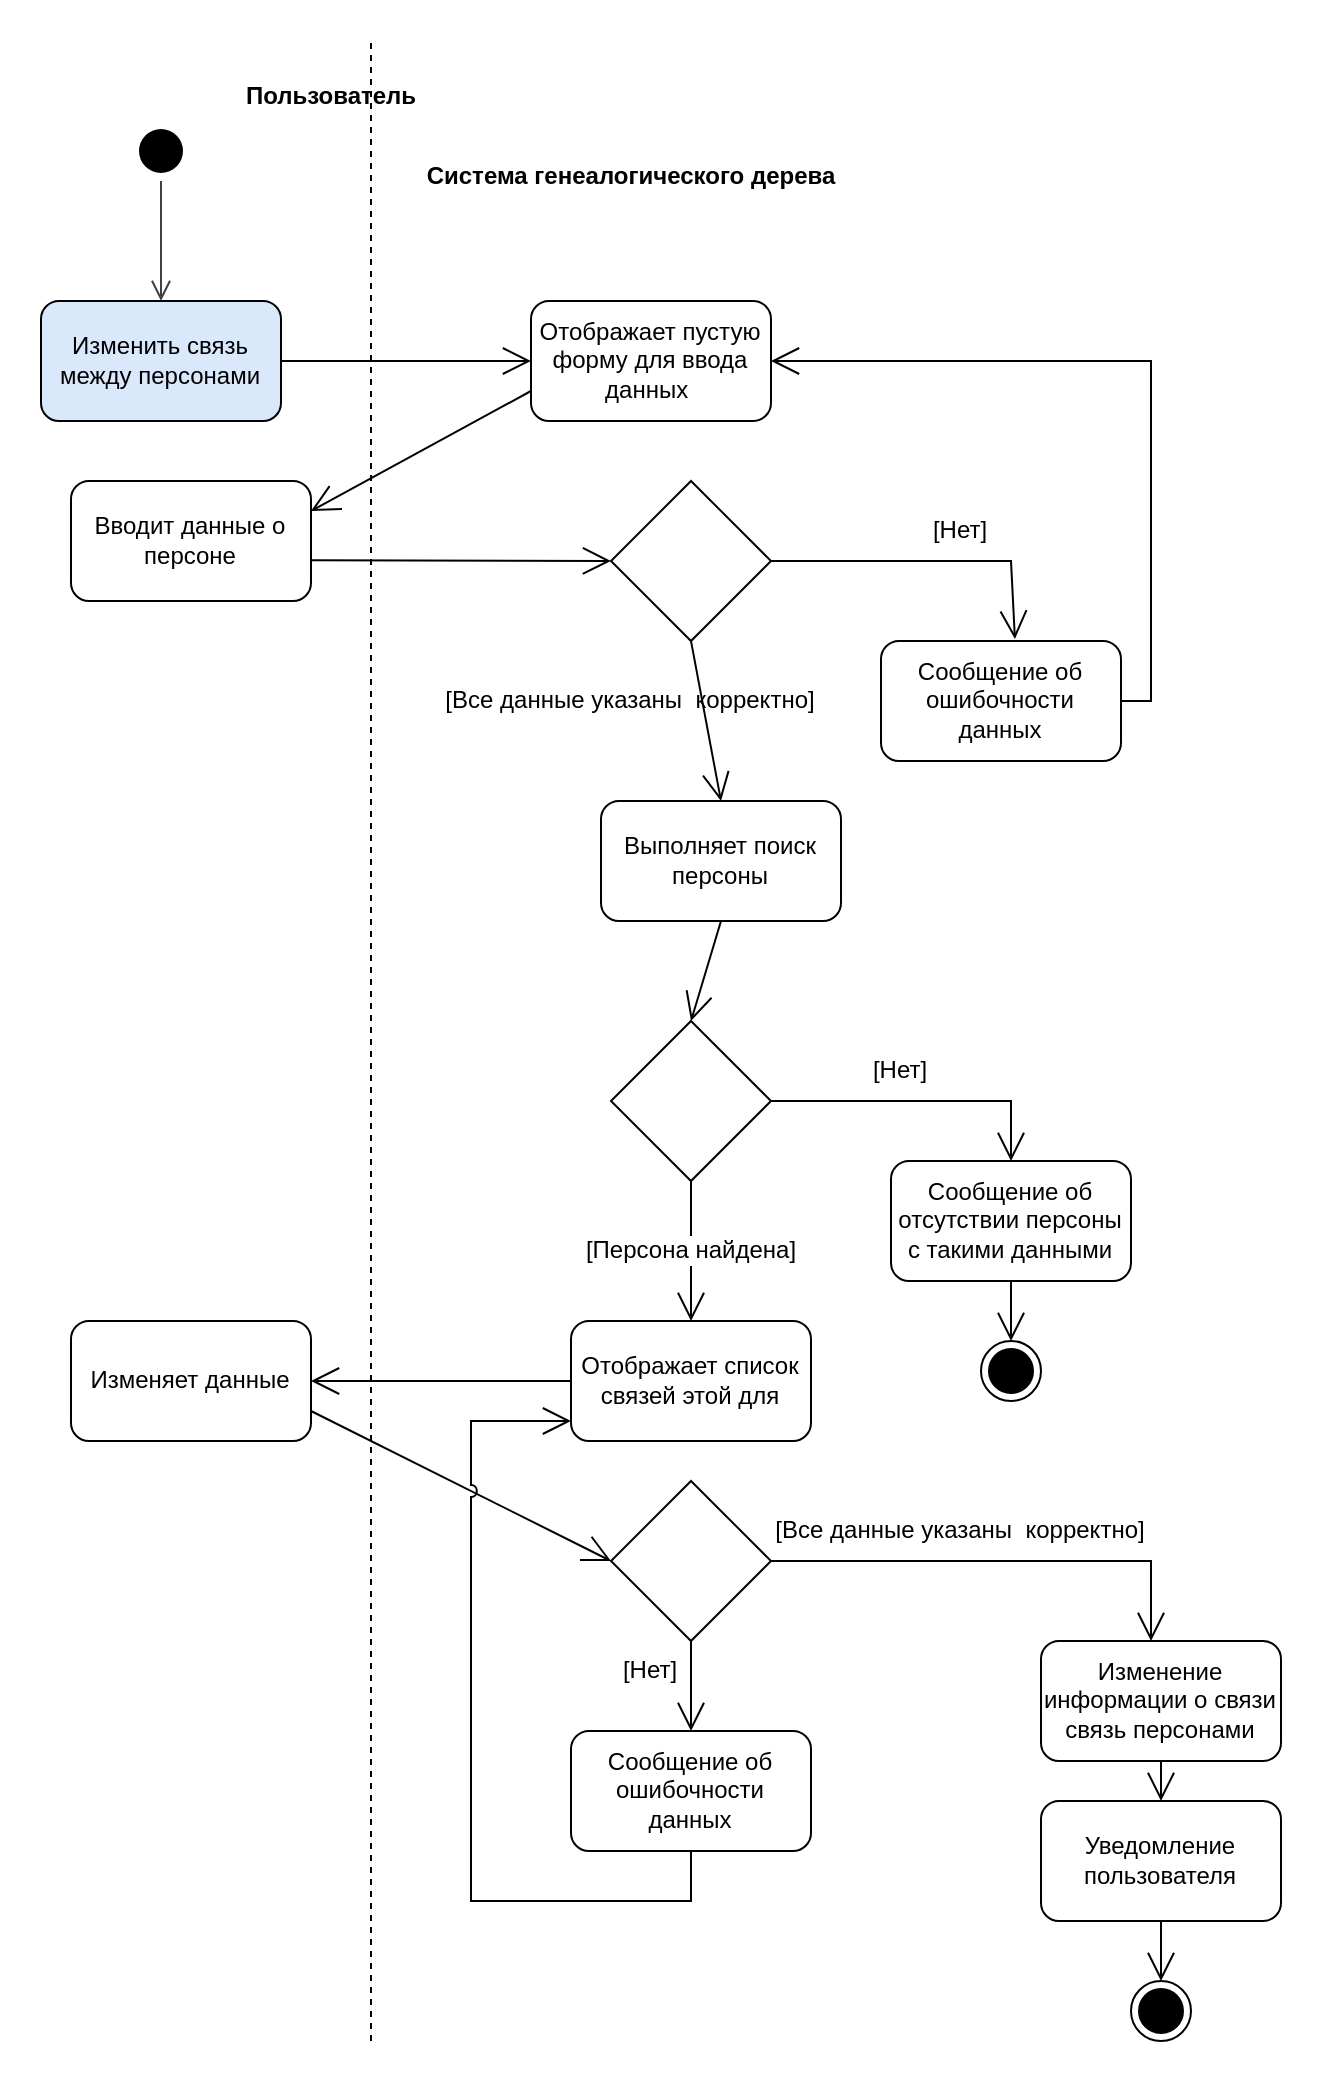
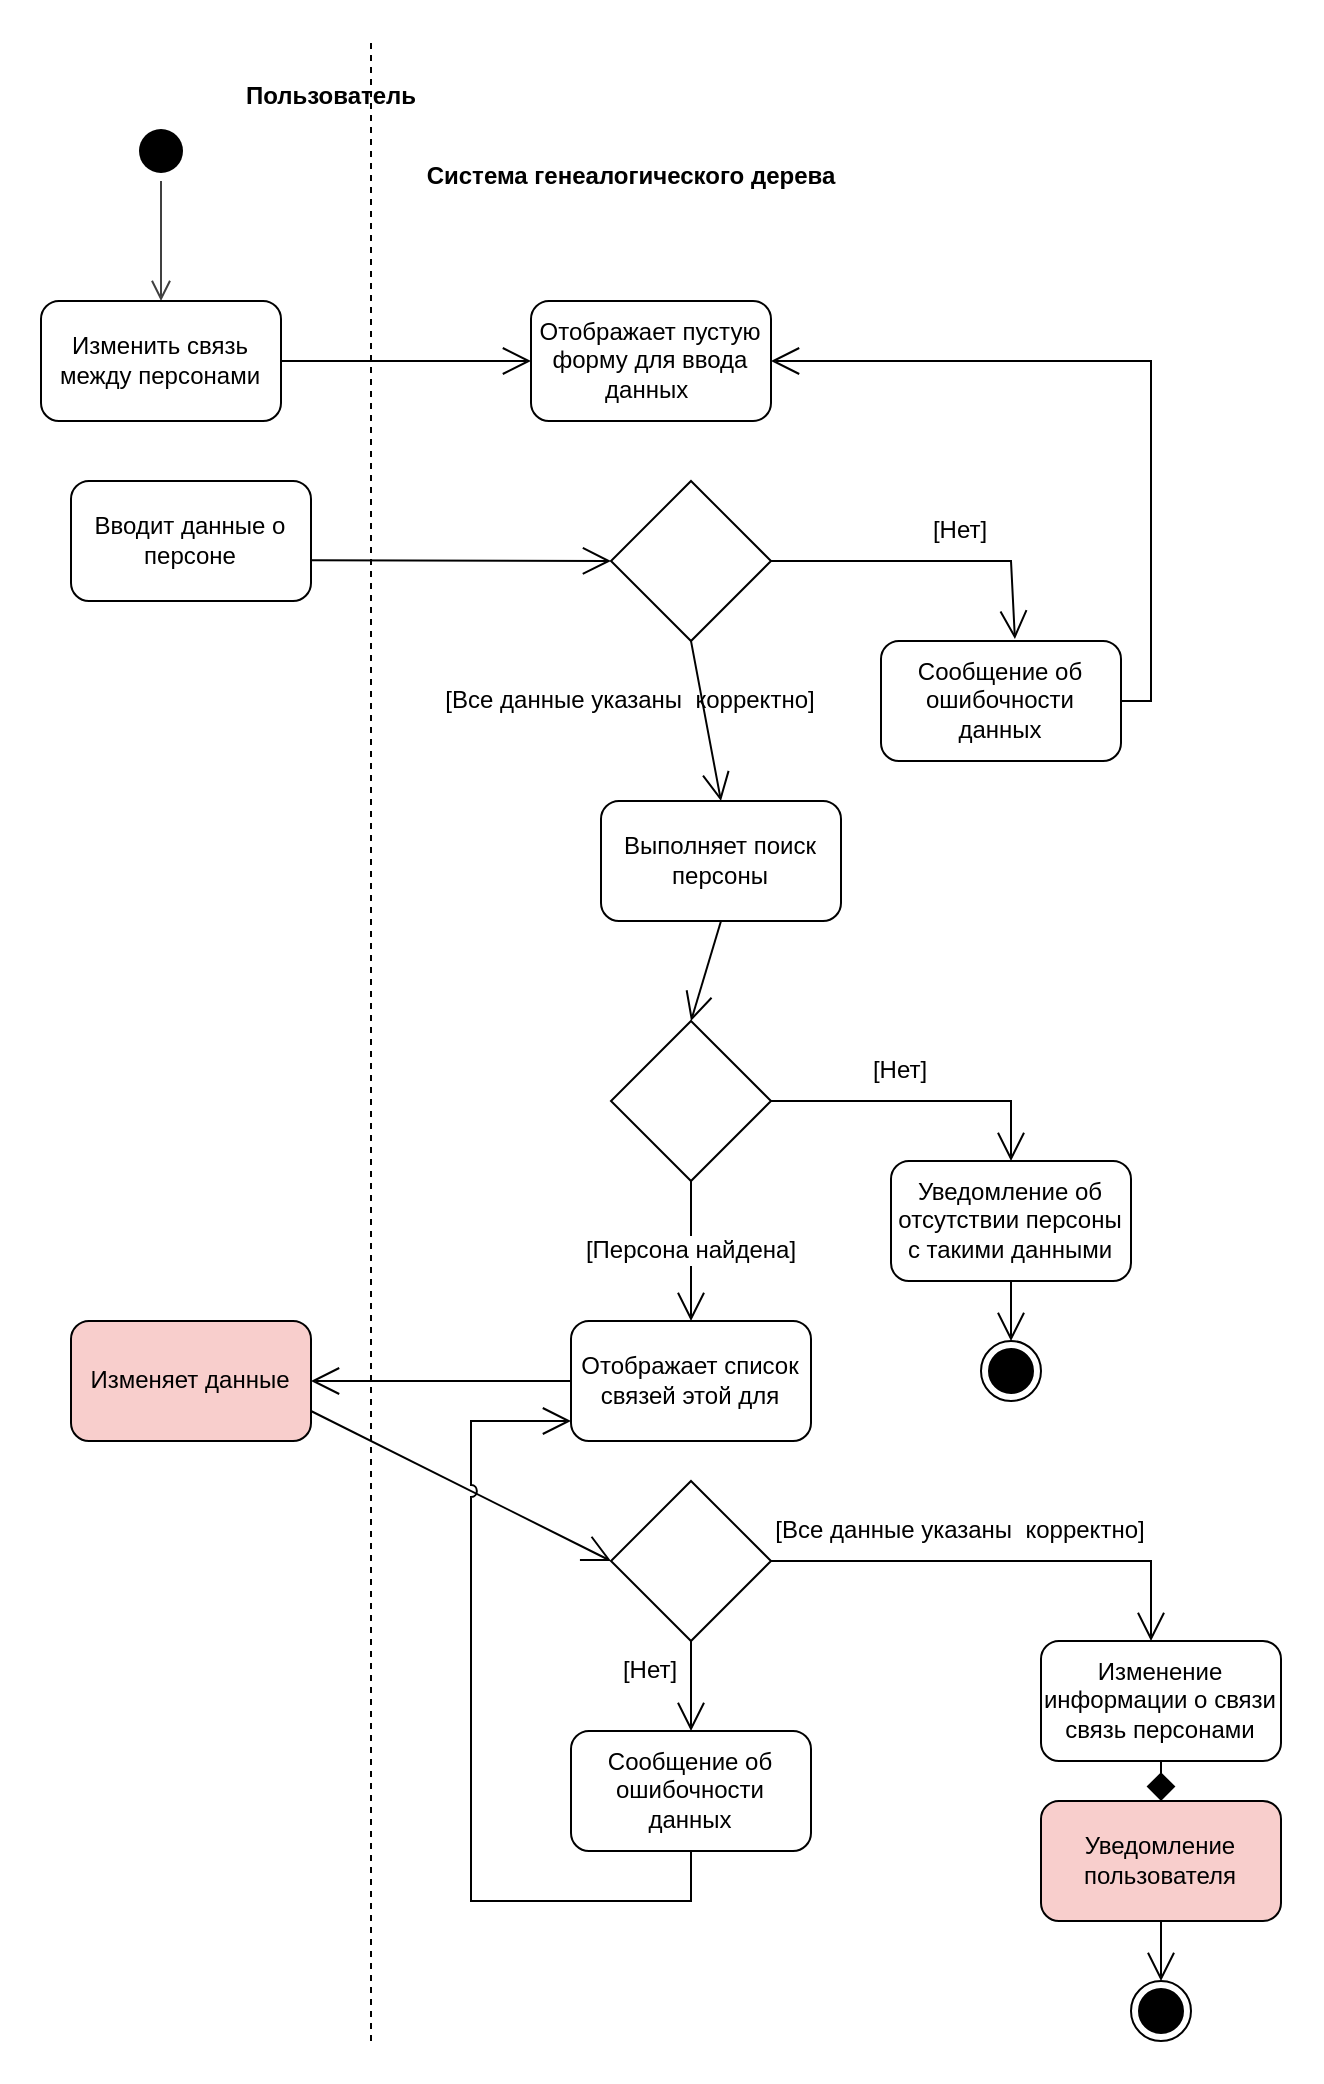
node "Изменить связь между персонами": fillcolor #dae8fc -> #ffffff
edge "Отображает пустую форму для ввода данных" -> "Вводит данные о персоне": removed
node "Сообщение об отсутствии персоны с такими данными": label "Сообщение об отсутствии персоны с такими данными" -> "Уведомление об отсутствии персоны с такими данными"
node "Изменяет данные": fillcolor #ffffff -> #f8cecc
edge "Изменение информации о связи связь персонами" -> "Уведомление пользователя": arrowhead open -> diamond
node "Уведомление пользователя": fillcolor #ffffff -> #f8cecc
